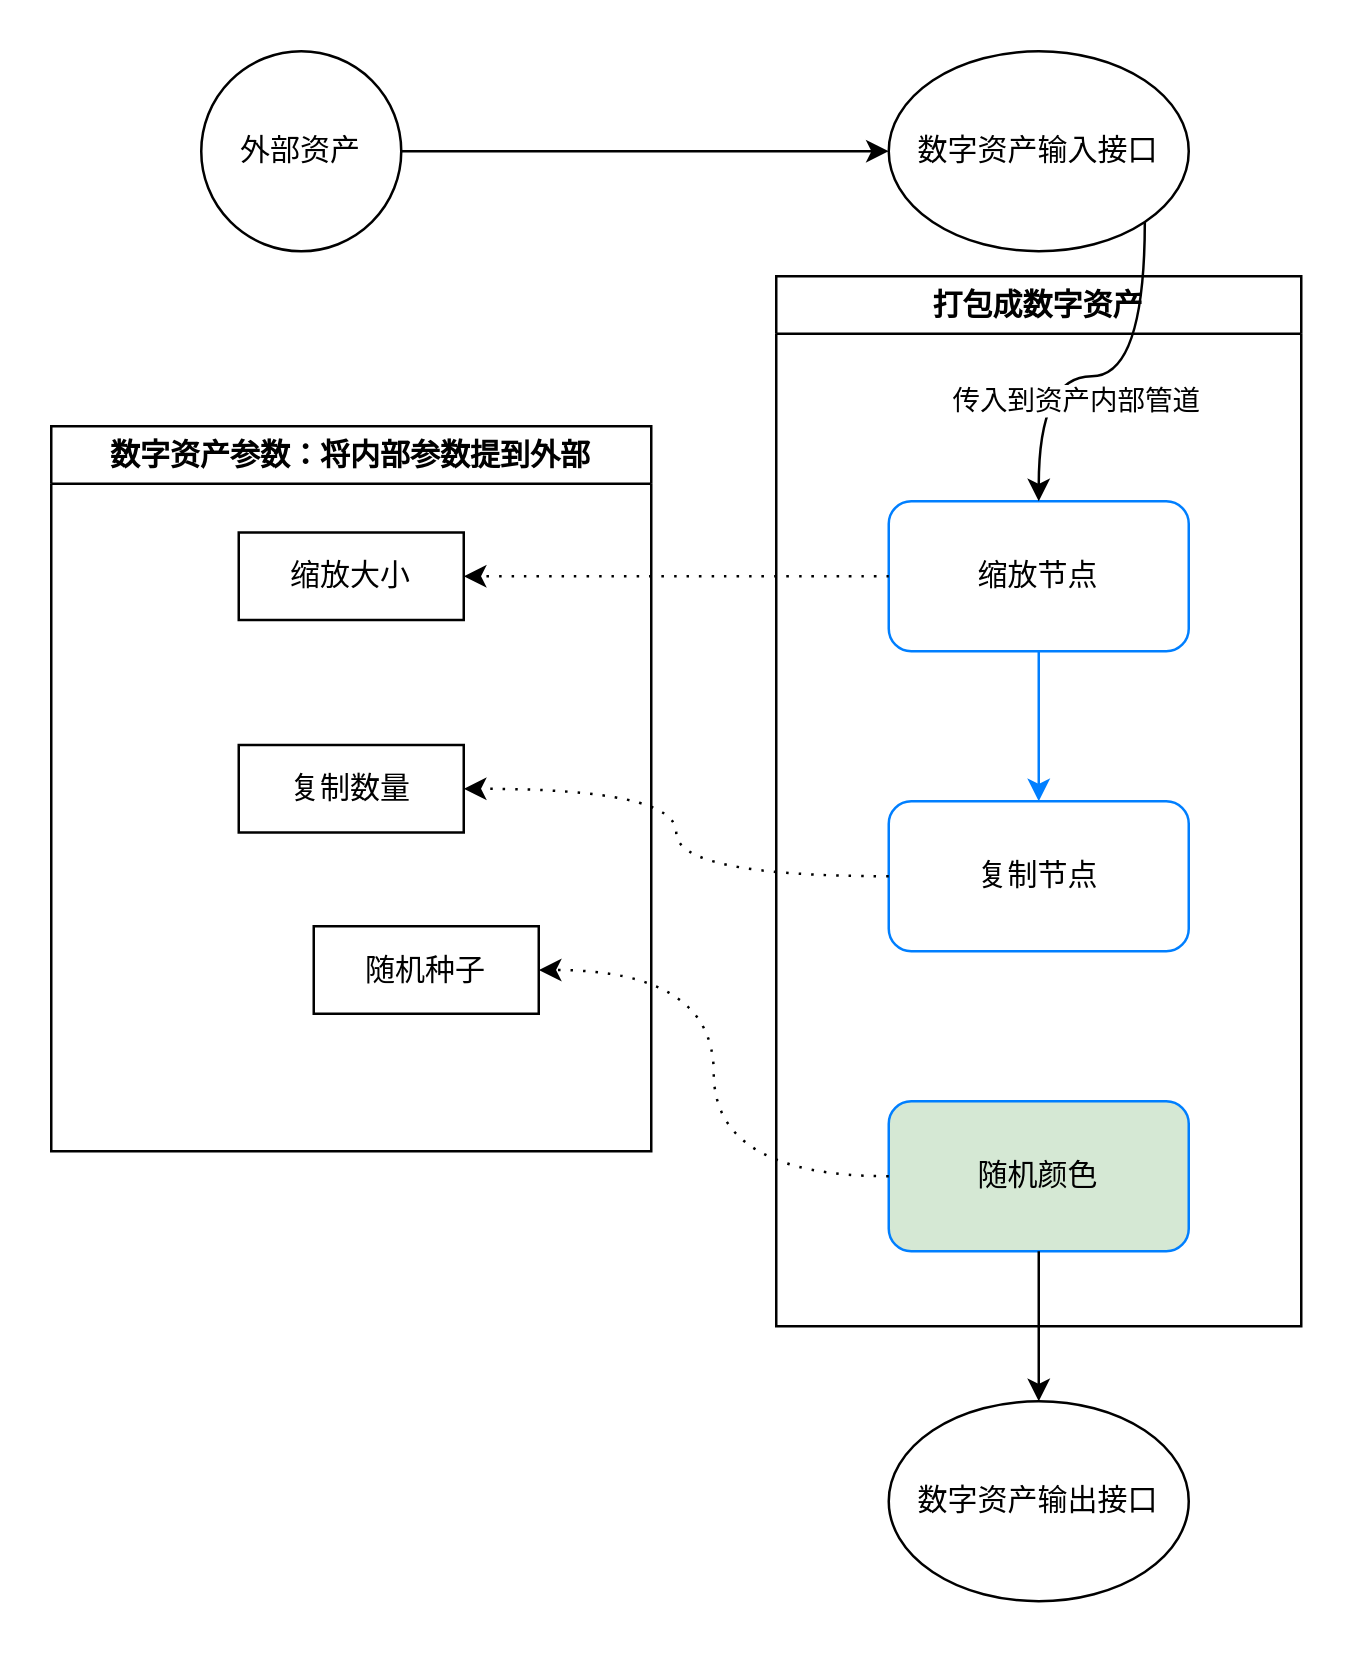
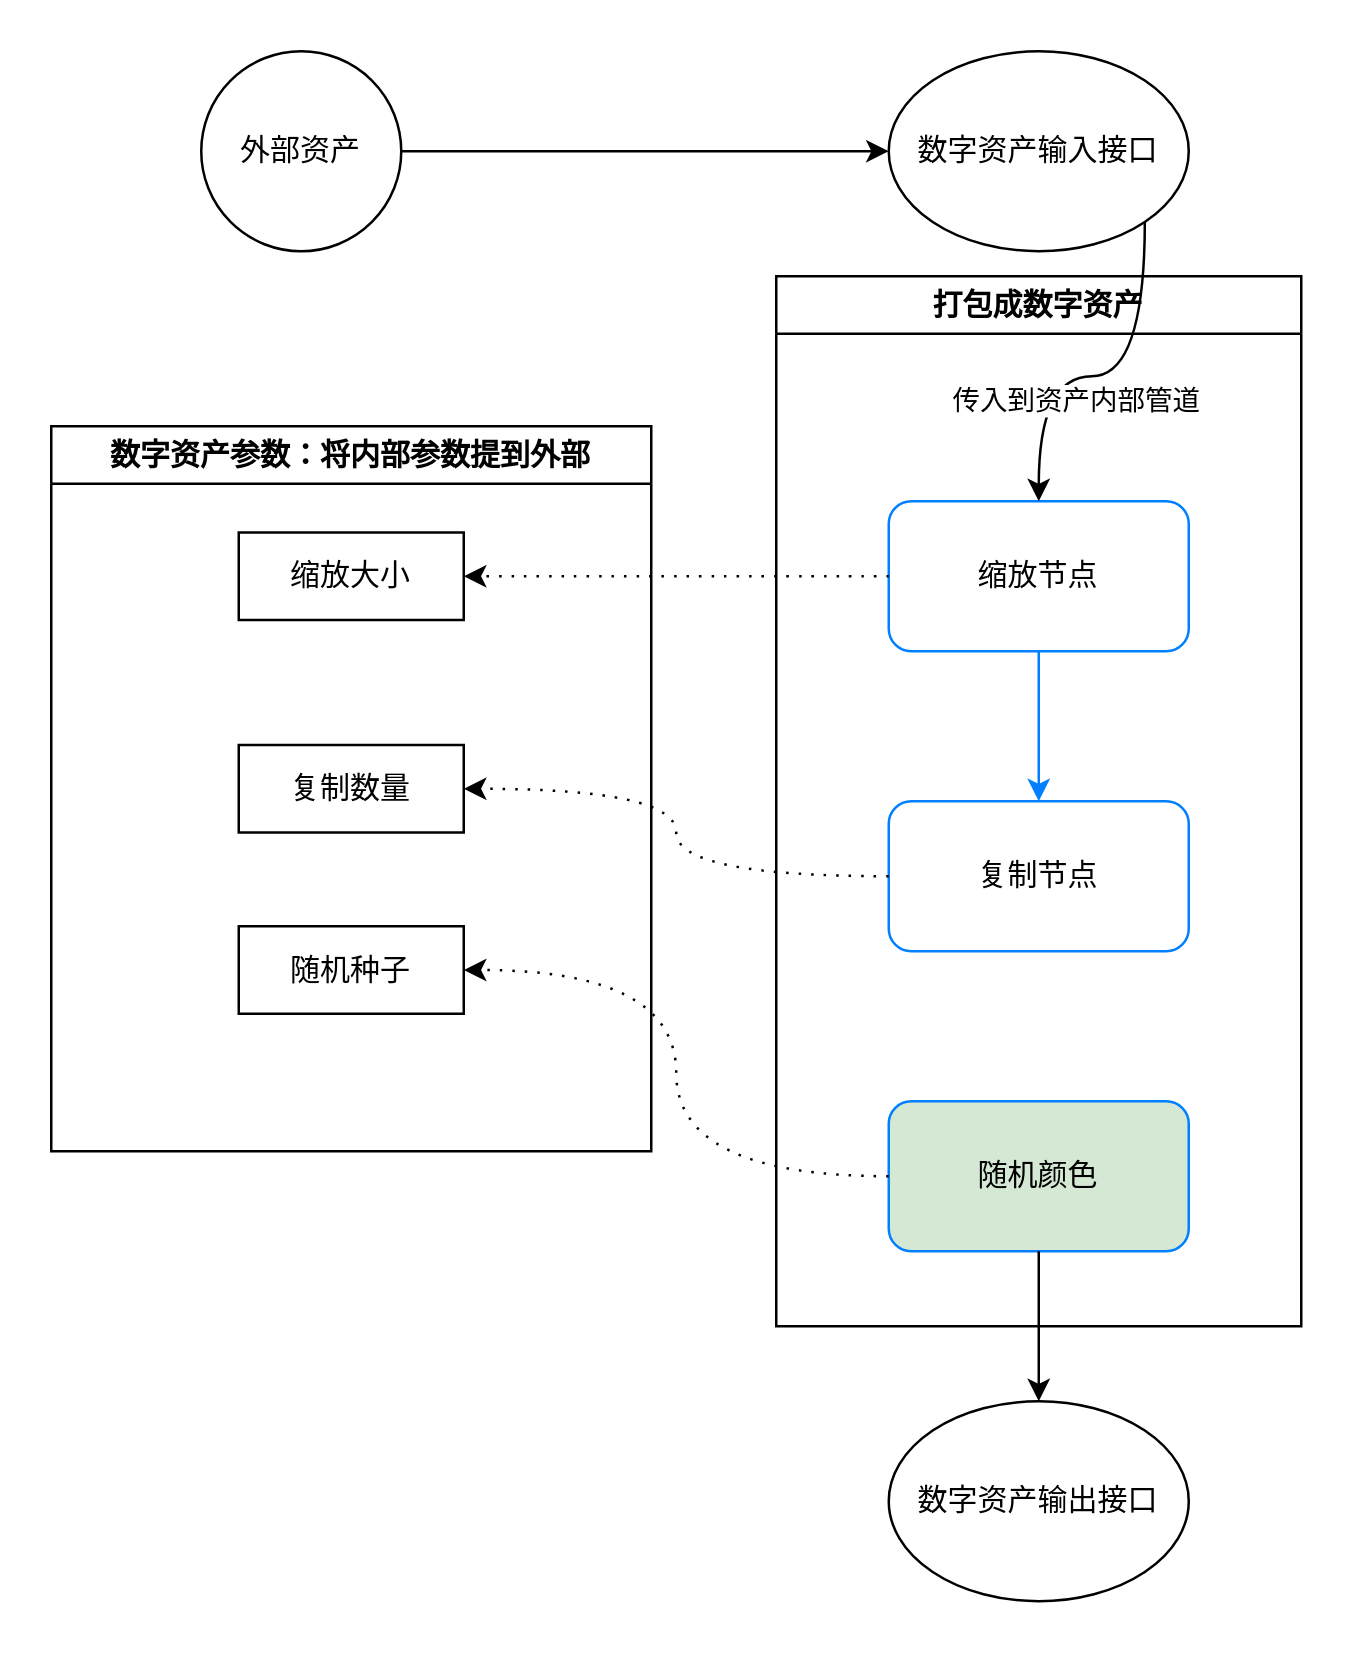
node "随机种子": moved (426, 970) -> (351, 970)
